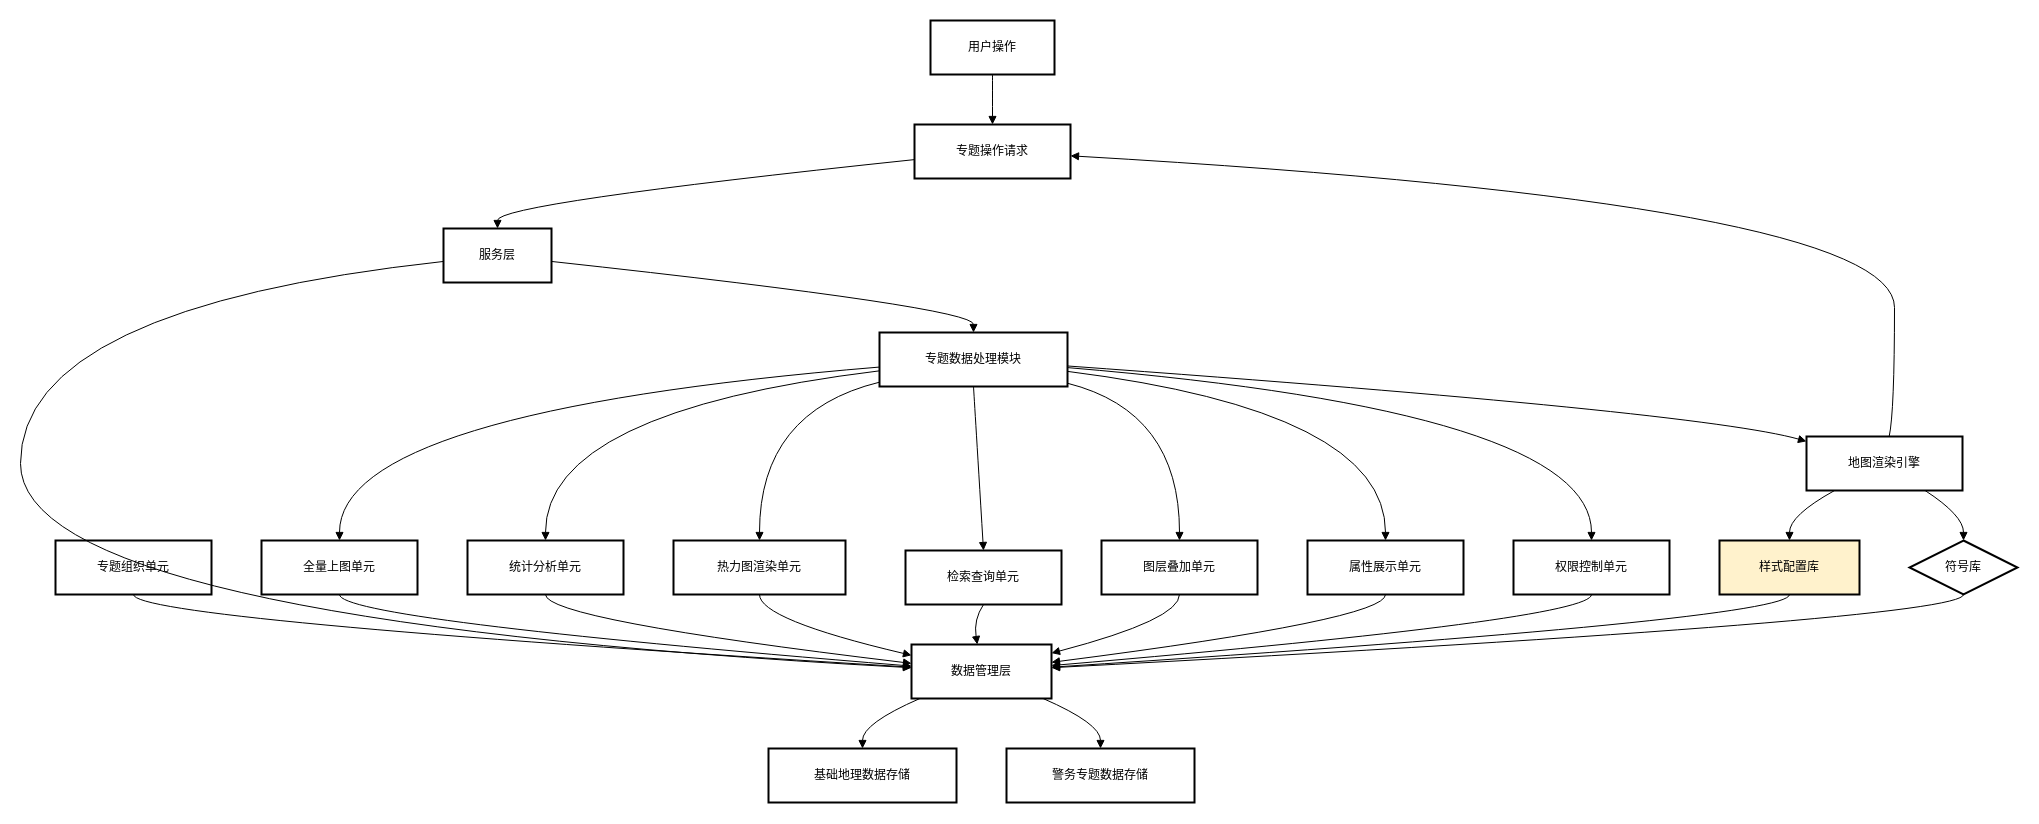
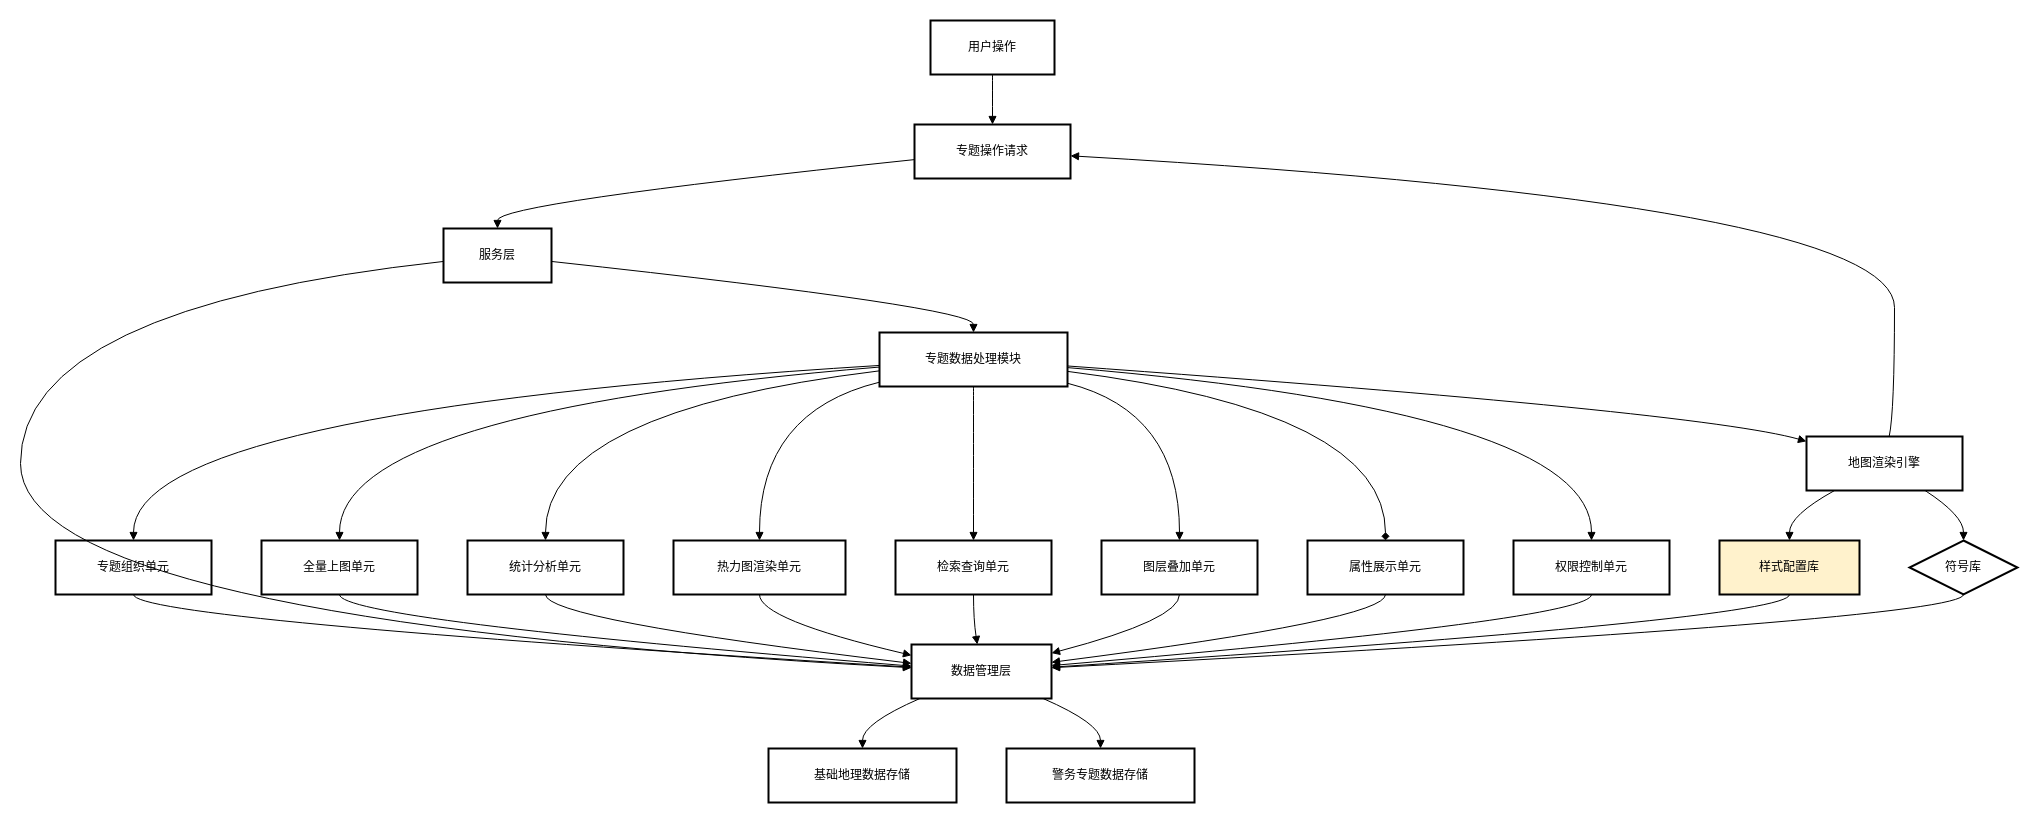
edge "专题数据处理模块" -> "专题组织单元": added
edge "专题数据处理模块" -> "属性展示单元": arrowhead block -> diamond
node "检索查询单元": moved (984, 578) -> (974, 568)
